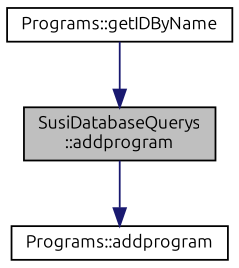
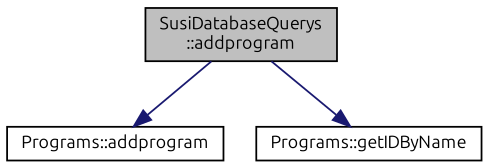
edge "Programs::getIDByName" -> "SusiDatabaseQuerys ::addprogram": reversed
